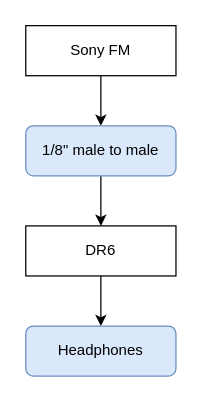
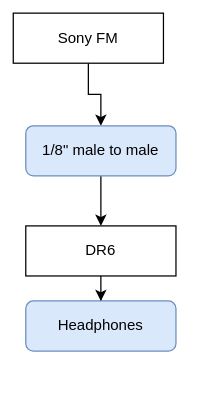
node "Sony FM": moved (101, 51) -> (88, 38)
node "Headphones": moved (101, 351) -> (101, 326)
